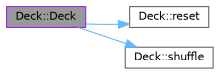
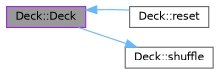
edge "Deck::Deck" -> "Deck::reset": reversed
